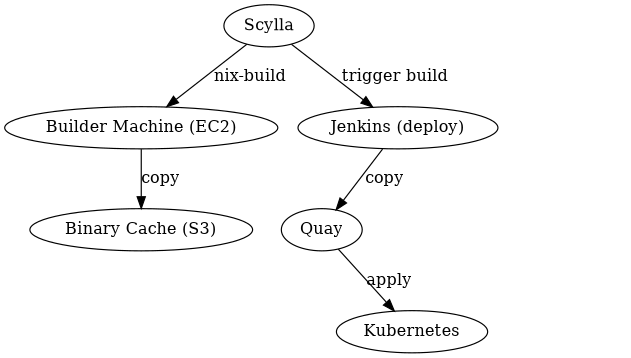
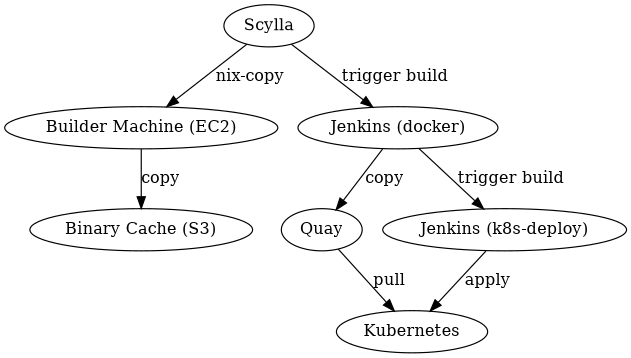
edge "Scylla" -> "Builder Machine (EC2)": label "nix-build" -> "nix-copy"
node "Jenkins (deploy)": label "Jenkins (deploy)" -> "Jenkins (docker)"
node "Jenkins (k8s-deploy)": added
edge "Quay" -> "Kubernetes": label "apply" -> "pull"
